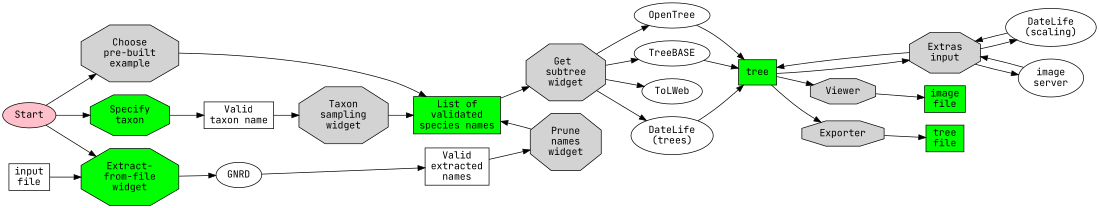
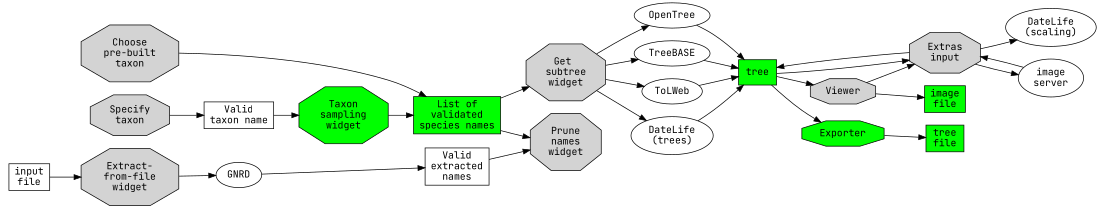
edge "DateLife (scaling)" -> "Extras input": now "Viewer" -> "Extras input"
node "Choose pre-built example": label "Choose pre-built example" -> "Choose pre-built taxon"
edge "ToLWeb" -> "tree": added
node "Start": removed
node "Specify taxon": fillcolor green -> lightgrey
node "Taxon sampling widget": fillcolor lightgrey -> green
edge "Prune names widget" -> "List of validated species names": reversed
node "Exporter": fillcolor lightgrey -> green
node "Extract- from-file widget": fillcolor green -> lightgrey
